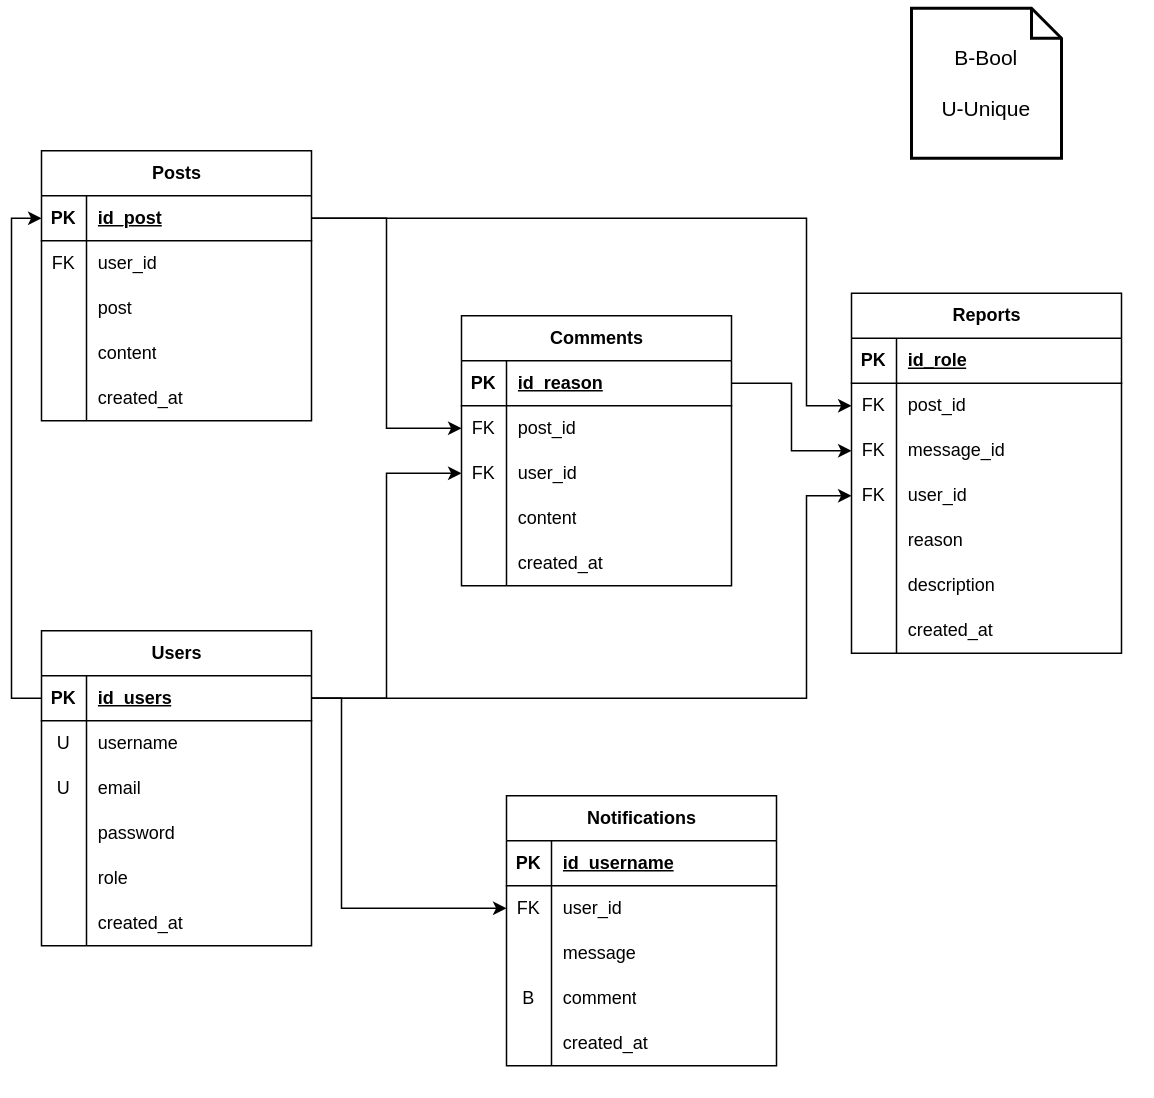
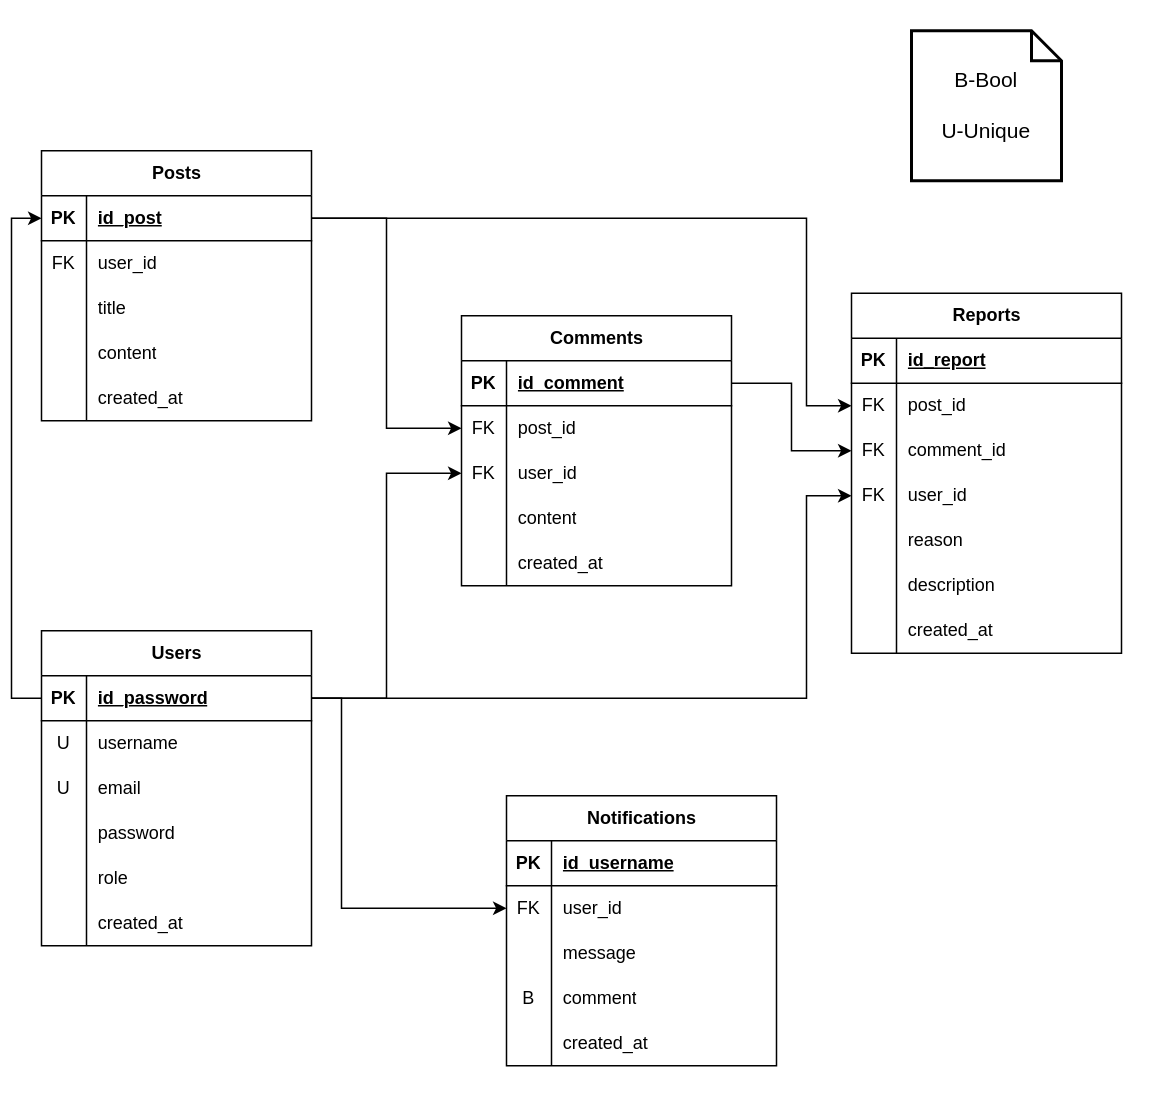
node "B-Bool U-Unique": moved (986, 83) -> (986, 106)
node "post": label "post" -> "title"
node "id_role": label "id_role" -> "id_report"
node "id_reason": label "id_reason" -> "id_comment"
node "message_id": label "message_id" -> "comment_id"
node "id_users": label "id_users" -> "id_password"
